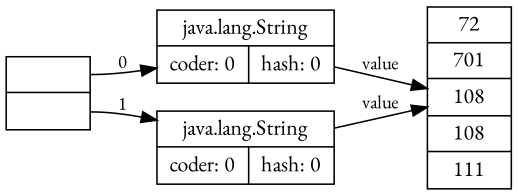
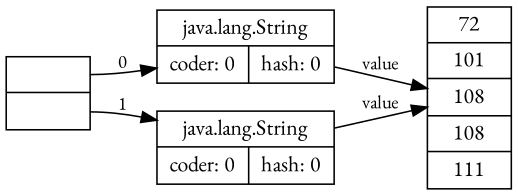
node "72": text "701" -> "101"
